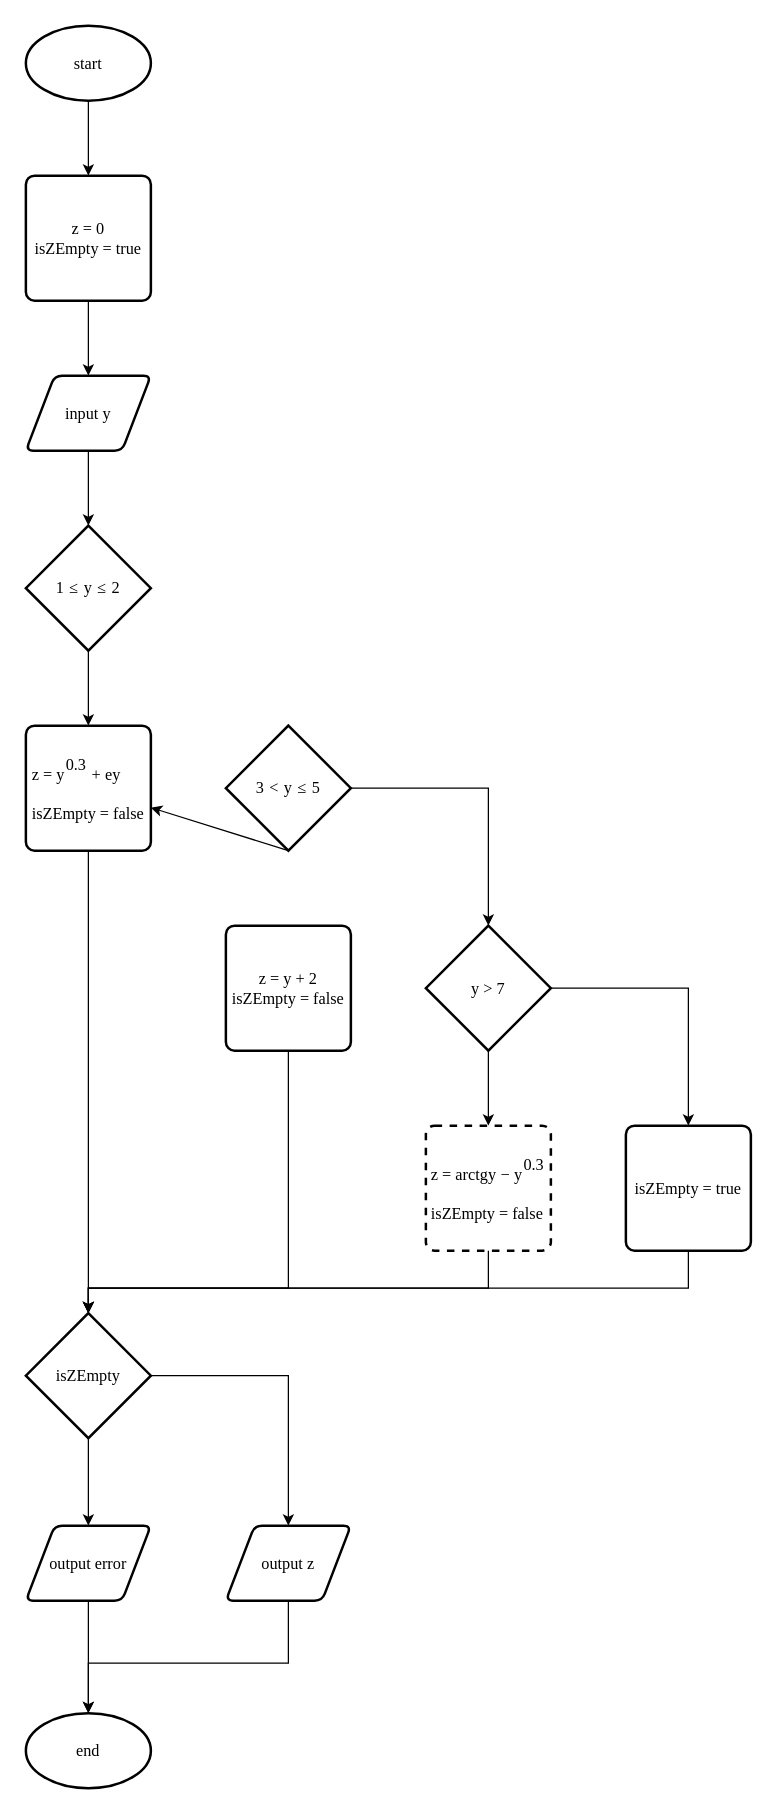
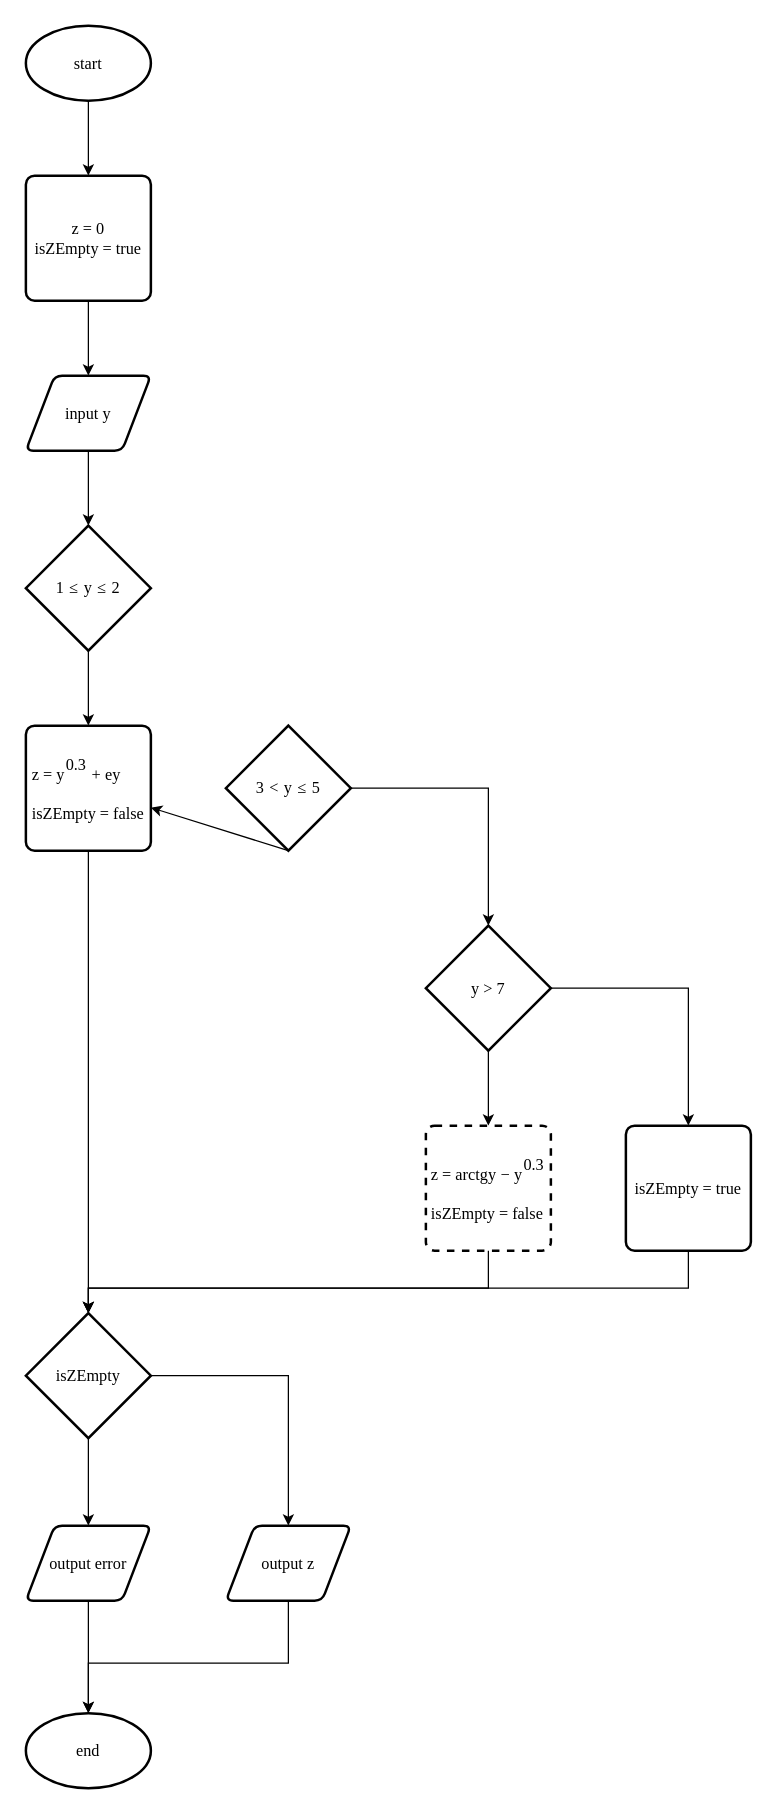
node "z = y + 2 isZEmpty = false": removed
edge "z = y + 2 isZEmpty = false" -> "isZEmpty": removed
